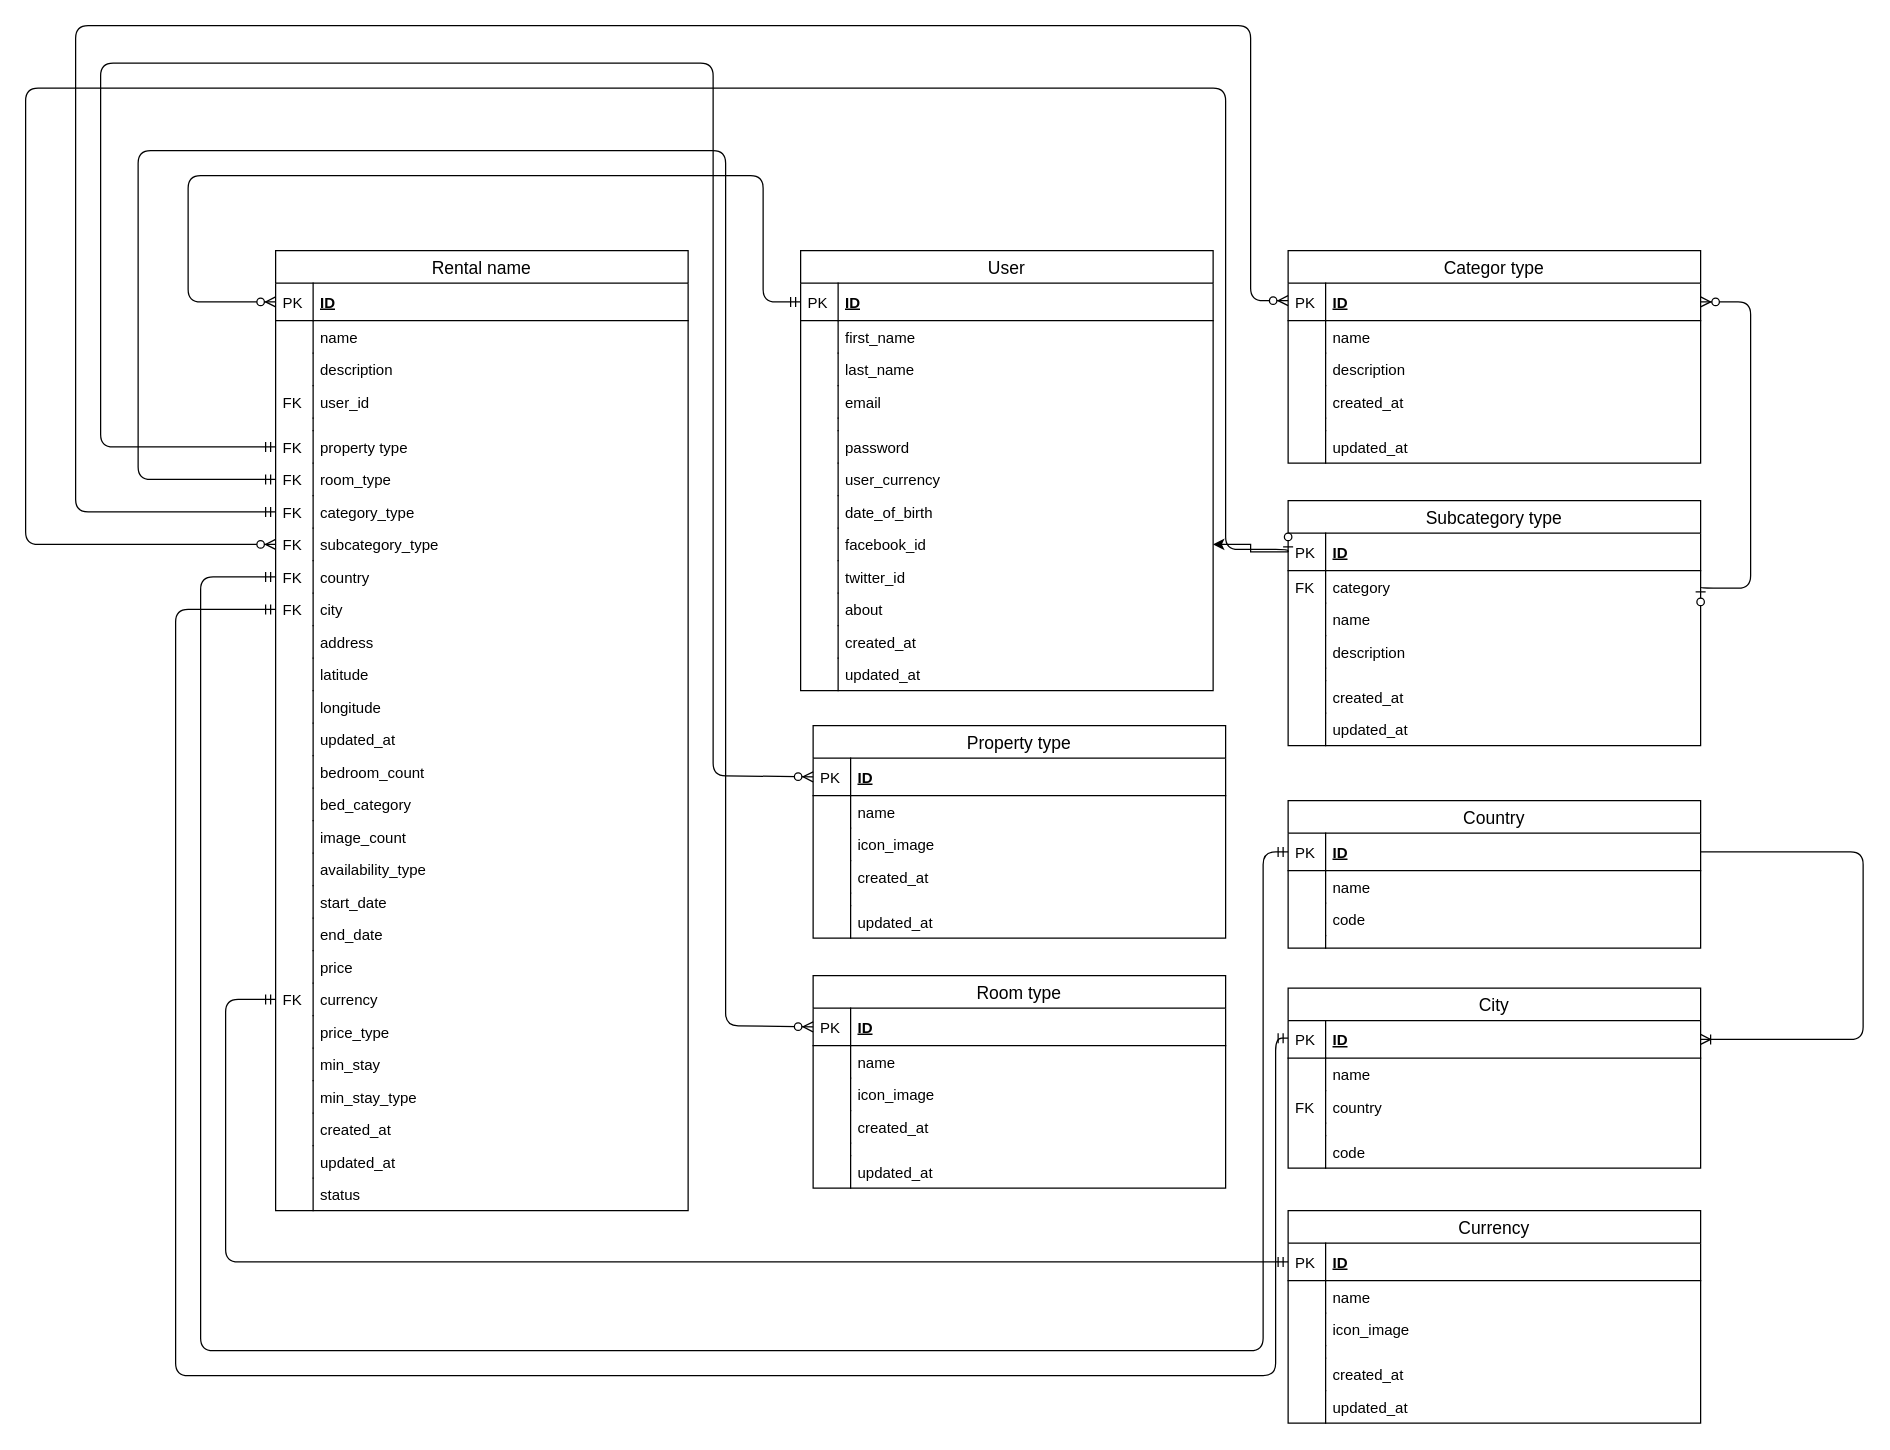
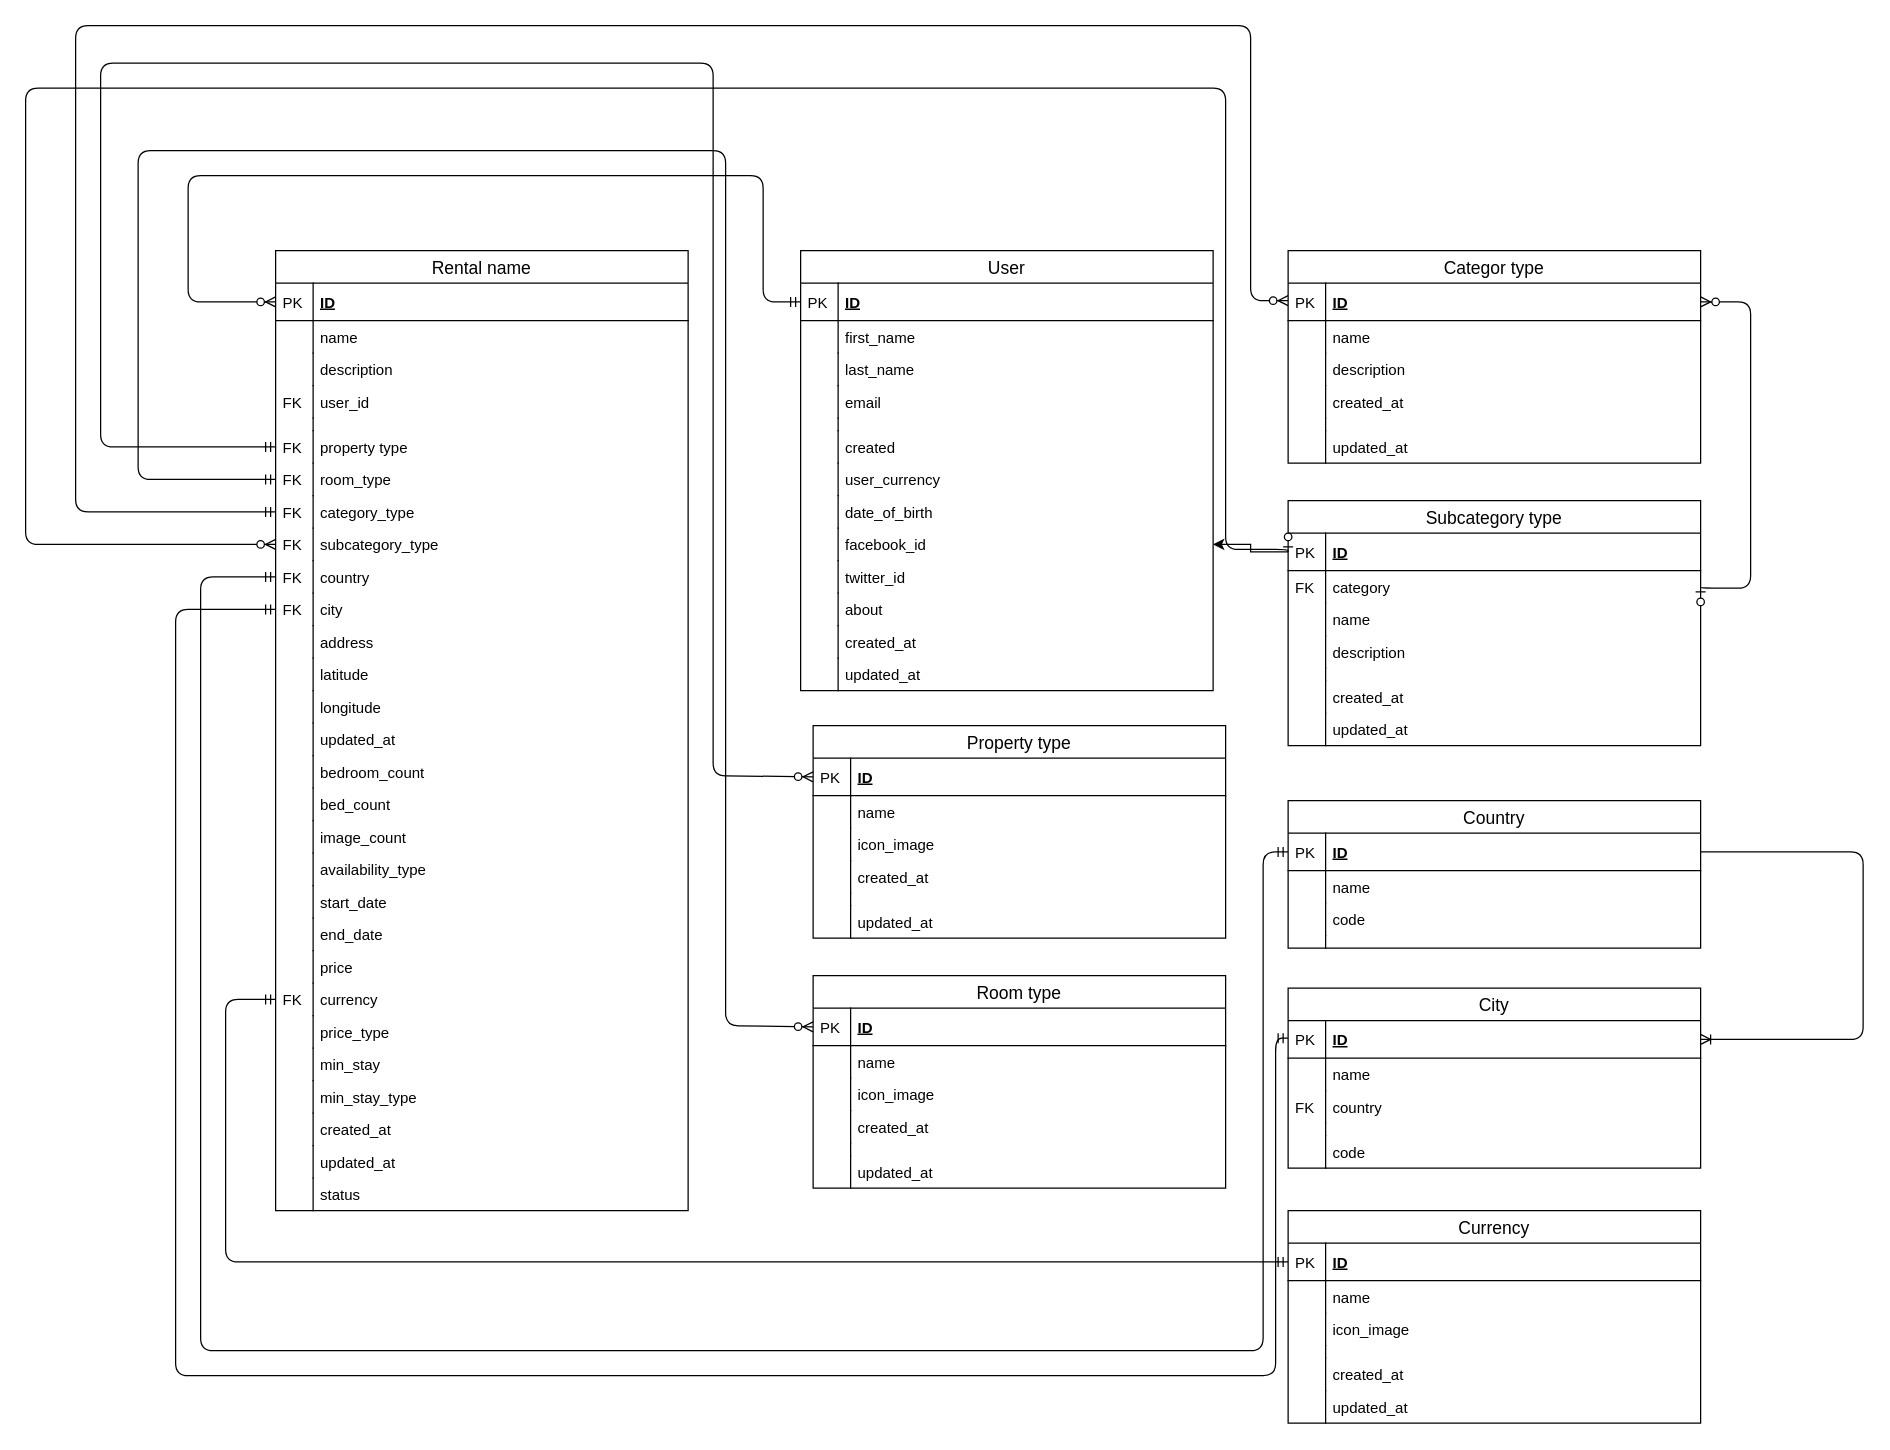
node "password": label "password" -> "created"
node "bed_category": label "bed_category" -> "bed_count"
